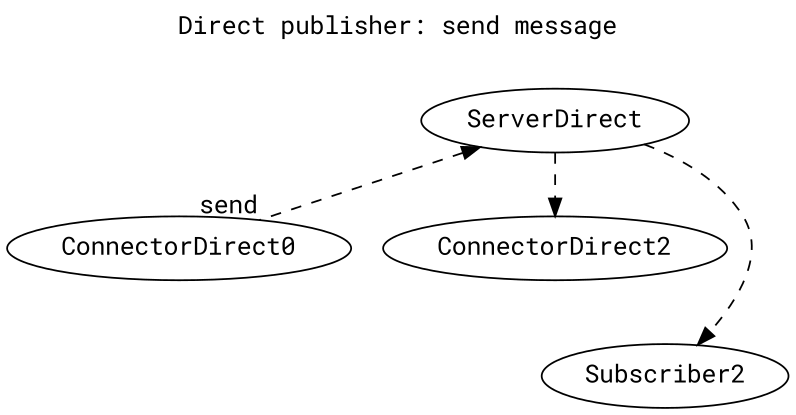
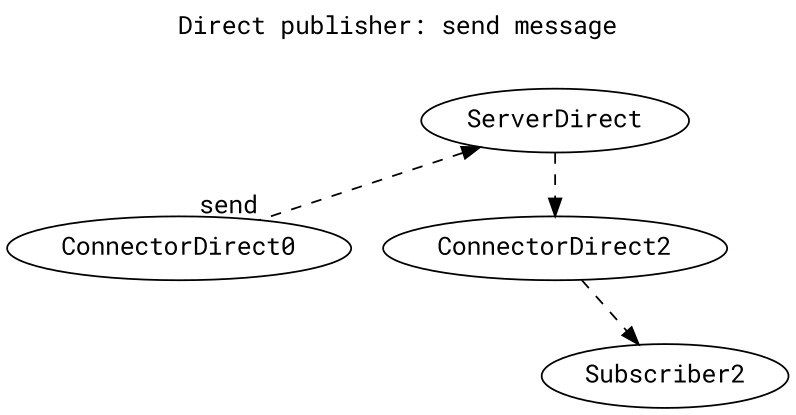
edge "ServerDirect" -> "Subscriber2": now "ConnectorDirect2" -> "Subscriber2"
